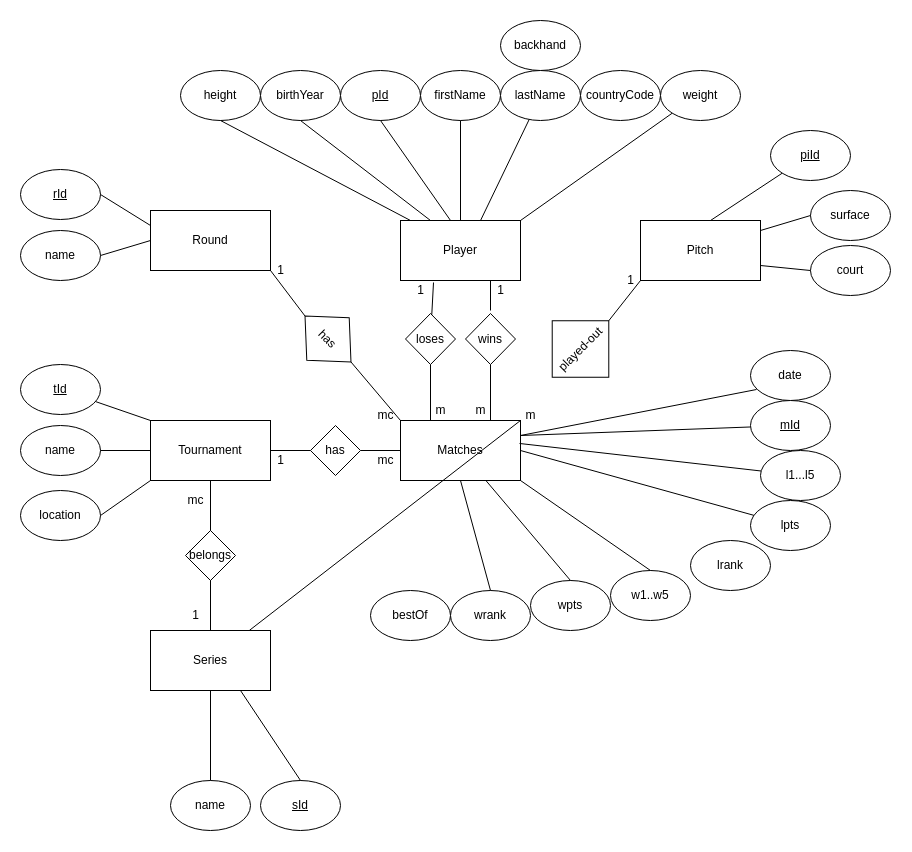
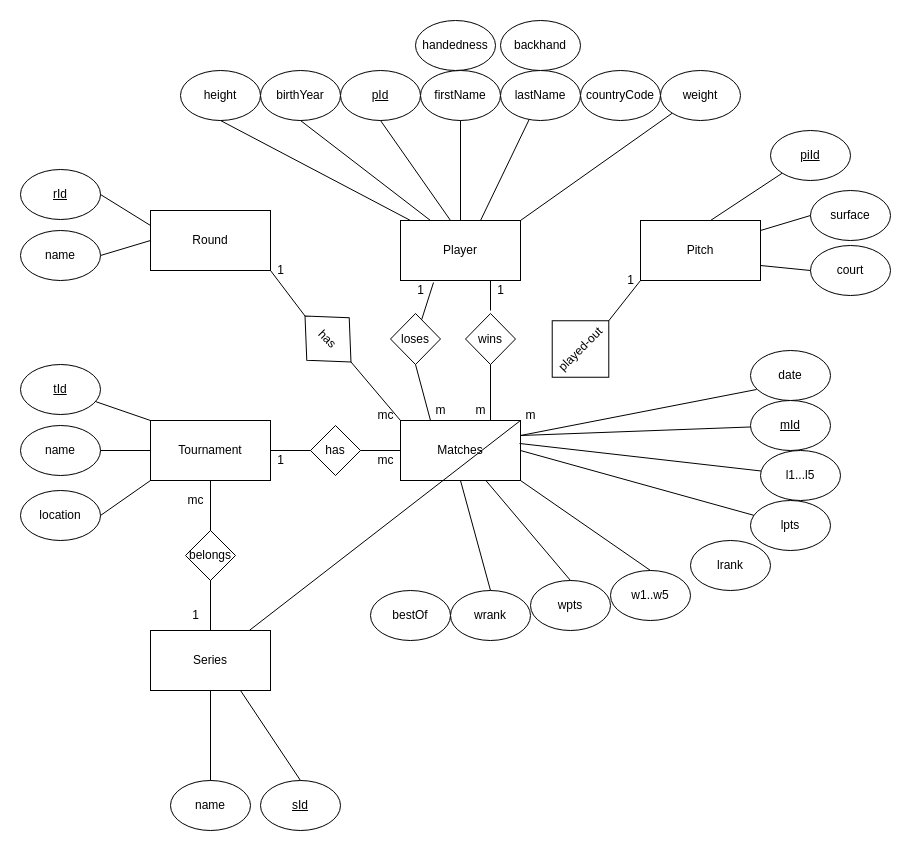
node "handedness": added
node "loses": moved (431, 339) -> (416, 339)
